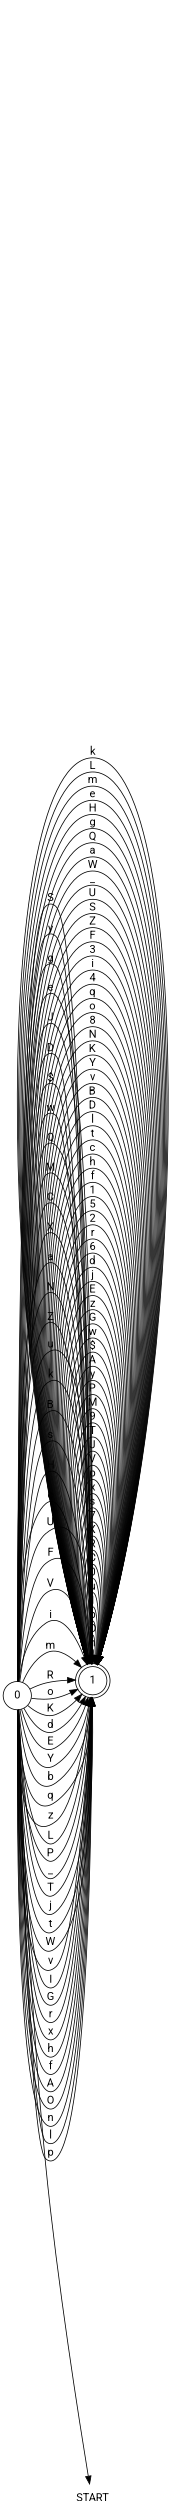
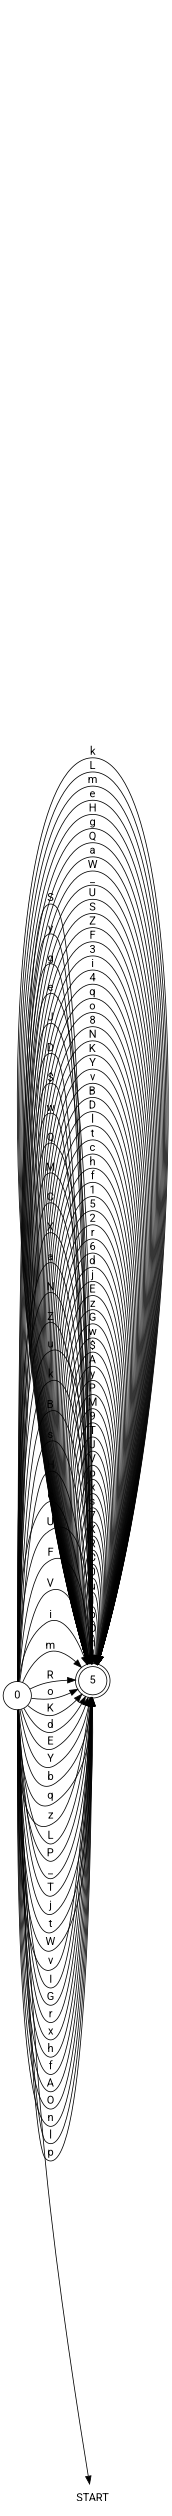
node "1": label "1" -> "5"
